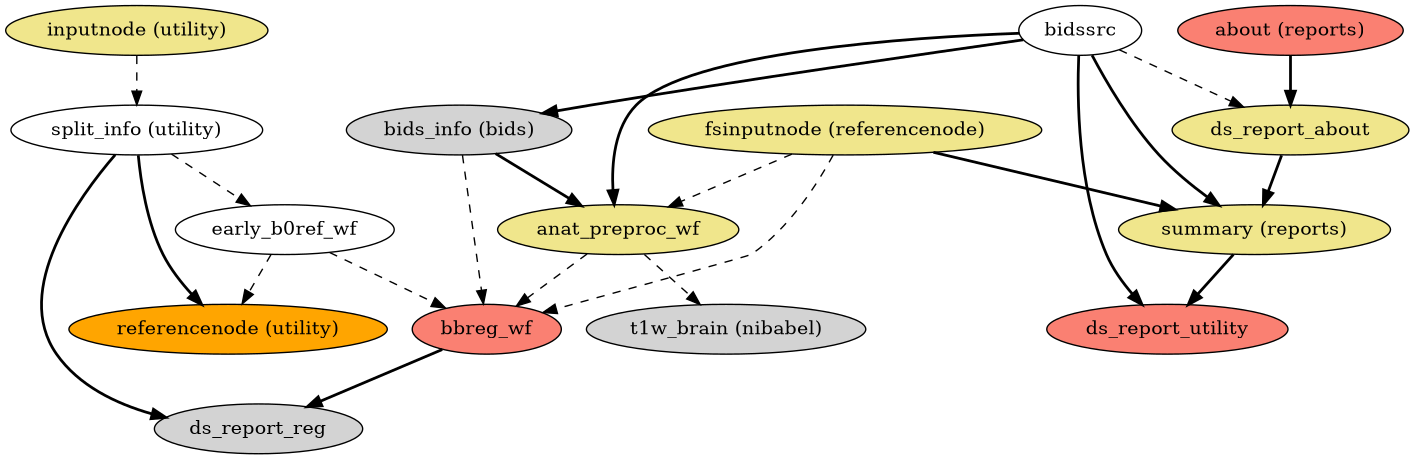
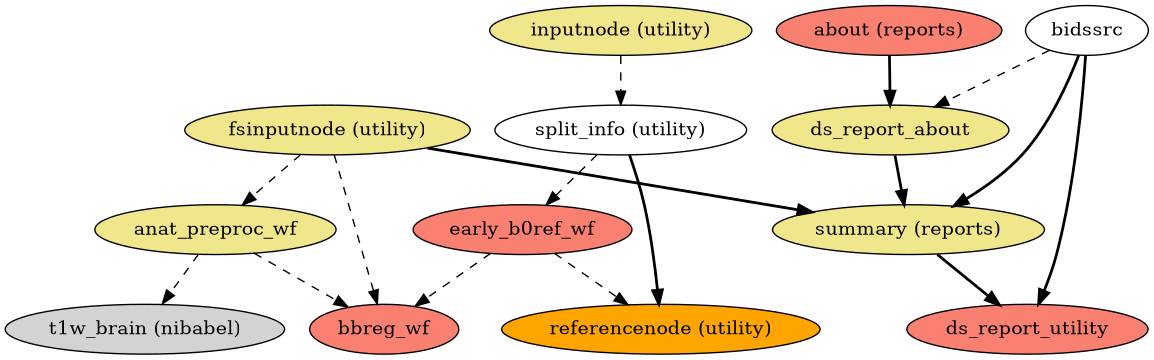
edge "bidssrc" -> "anat_preproc_wf": removed
node "bids_info (bids)": removed
node "fsinputnode (referencenode)": label "fsinputnode (referencenode)" -> "fsinputnode (utility)"
node "early_b0ref_wf": fillcolor white -> salmon
node "ds_report_reg": removed
